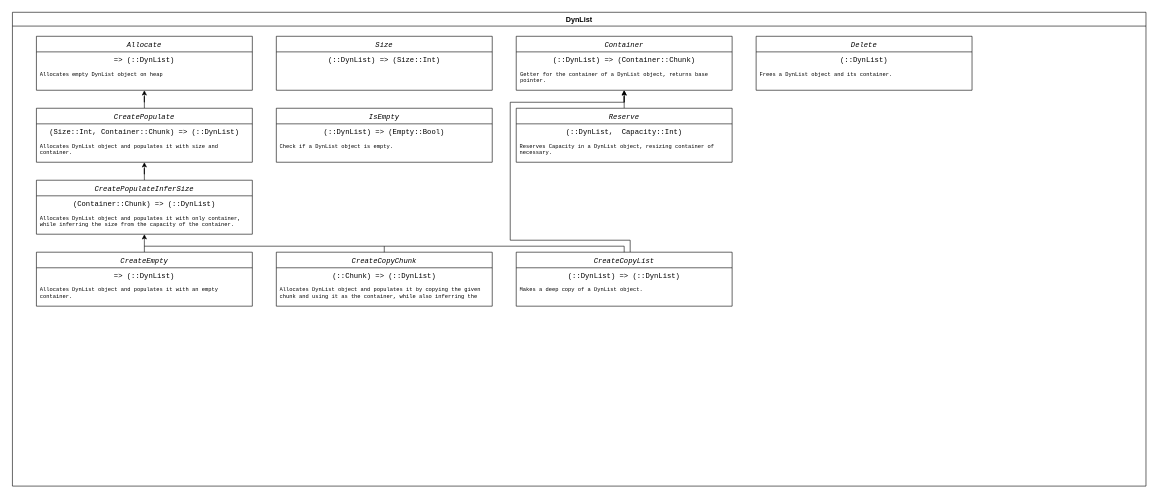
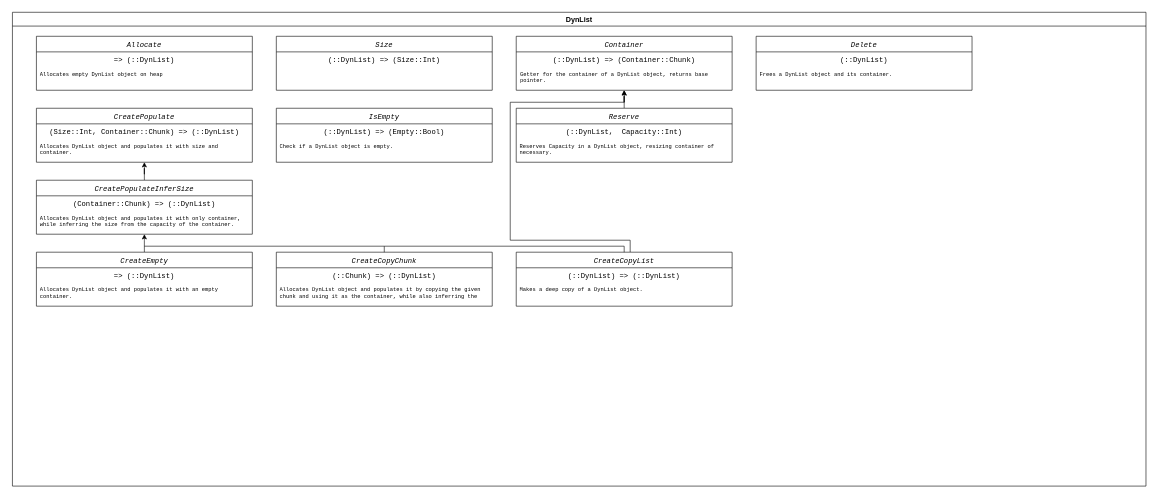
edge "CreatePopulate" -> "Allocate": removed
